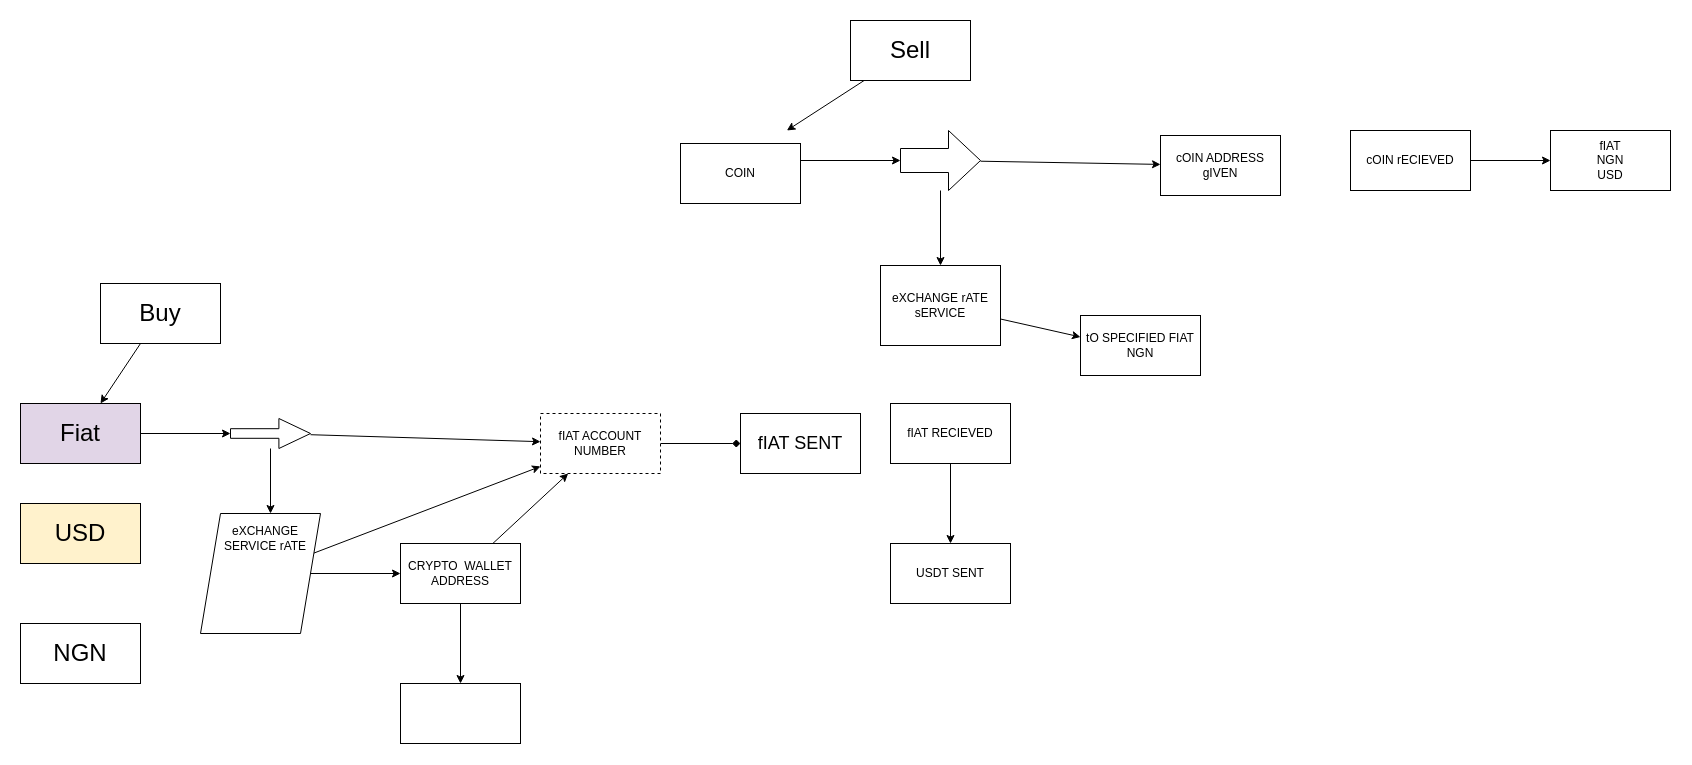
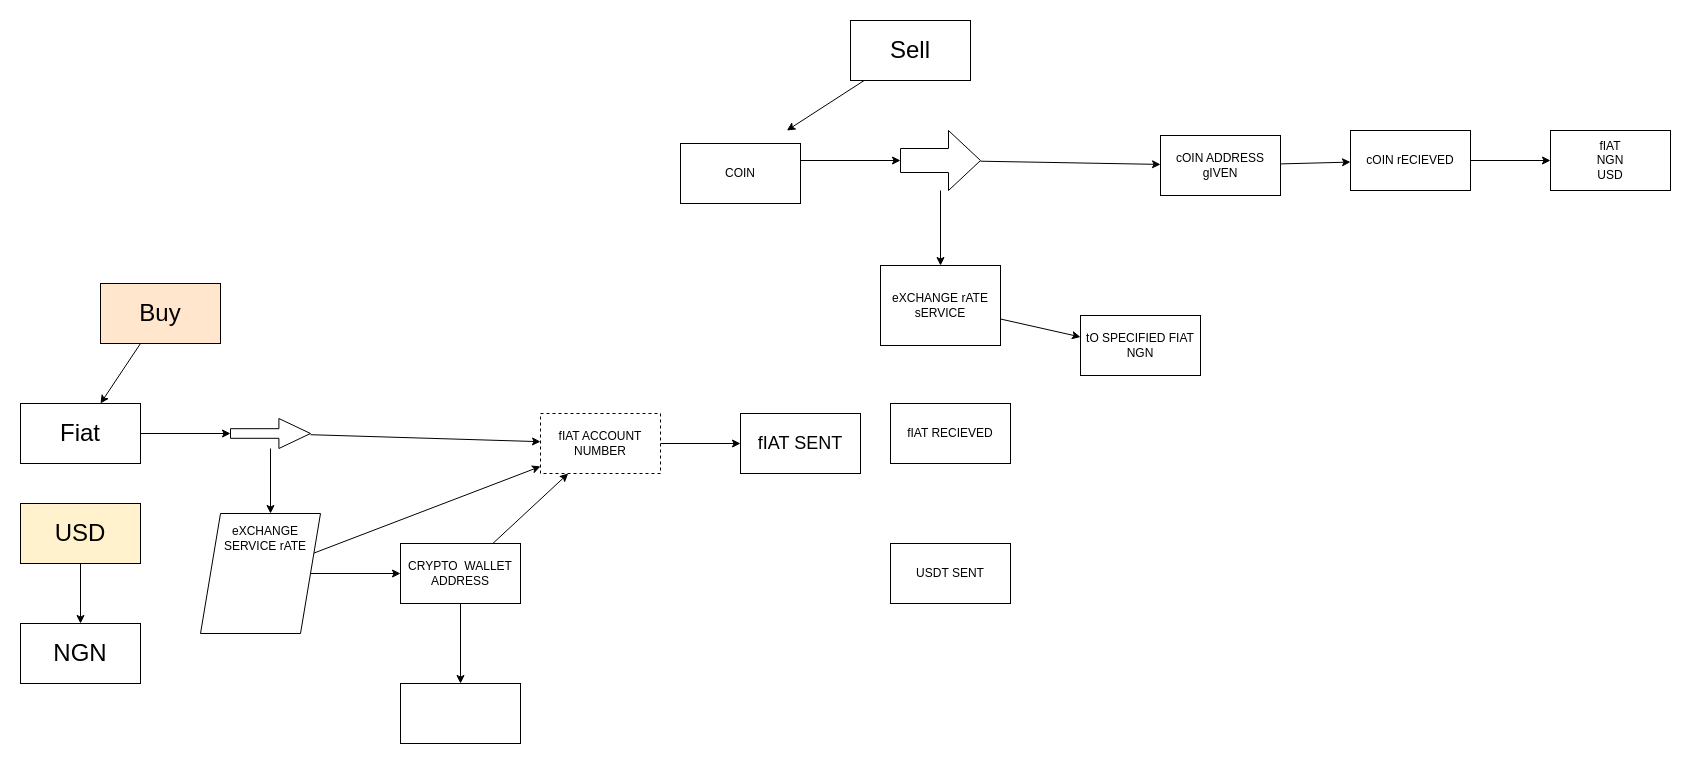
edge "cOIN ADDRESS gIVEN" -> "cOIN rECIEVED": added
node "Buy": fillcolor #ffffff -> #ffe6cc
node "Fiat": fillcolor #e1d5e7 -> #ffffff
edge "fIAT ACCOUNT NUMBER" -> "fIAT SENT": arrowhead diamond -> classic
edge "fIAT RECIEVED" -> "USDT SENT": removed
edge "USD" -> "NGN": added
